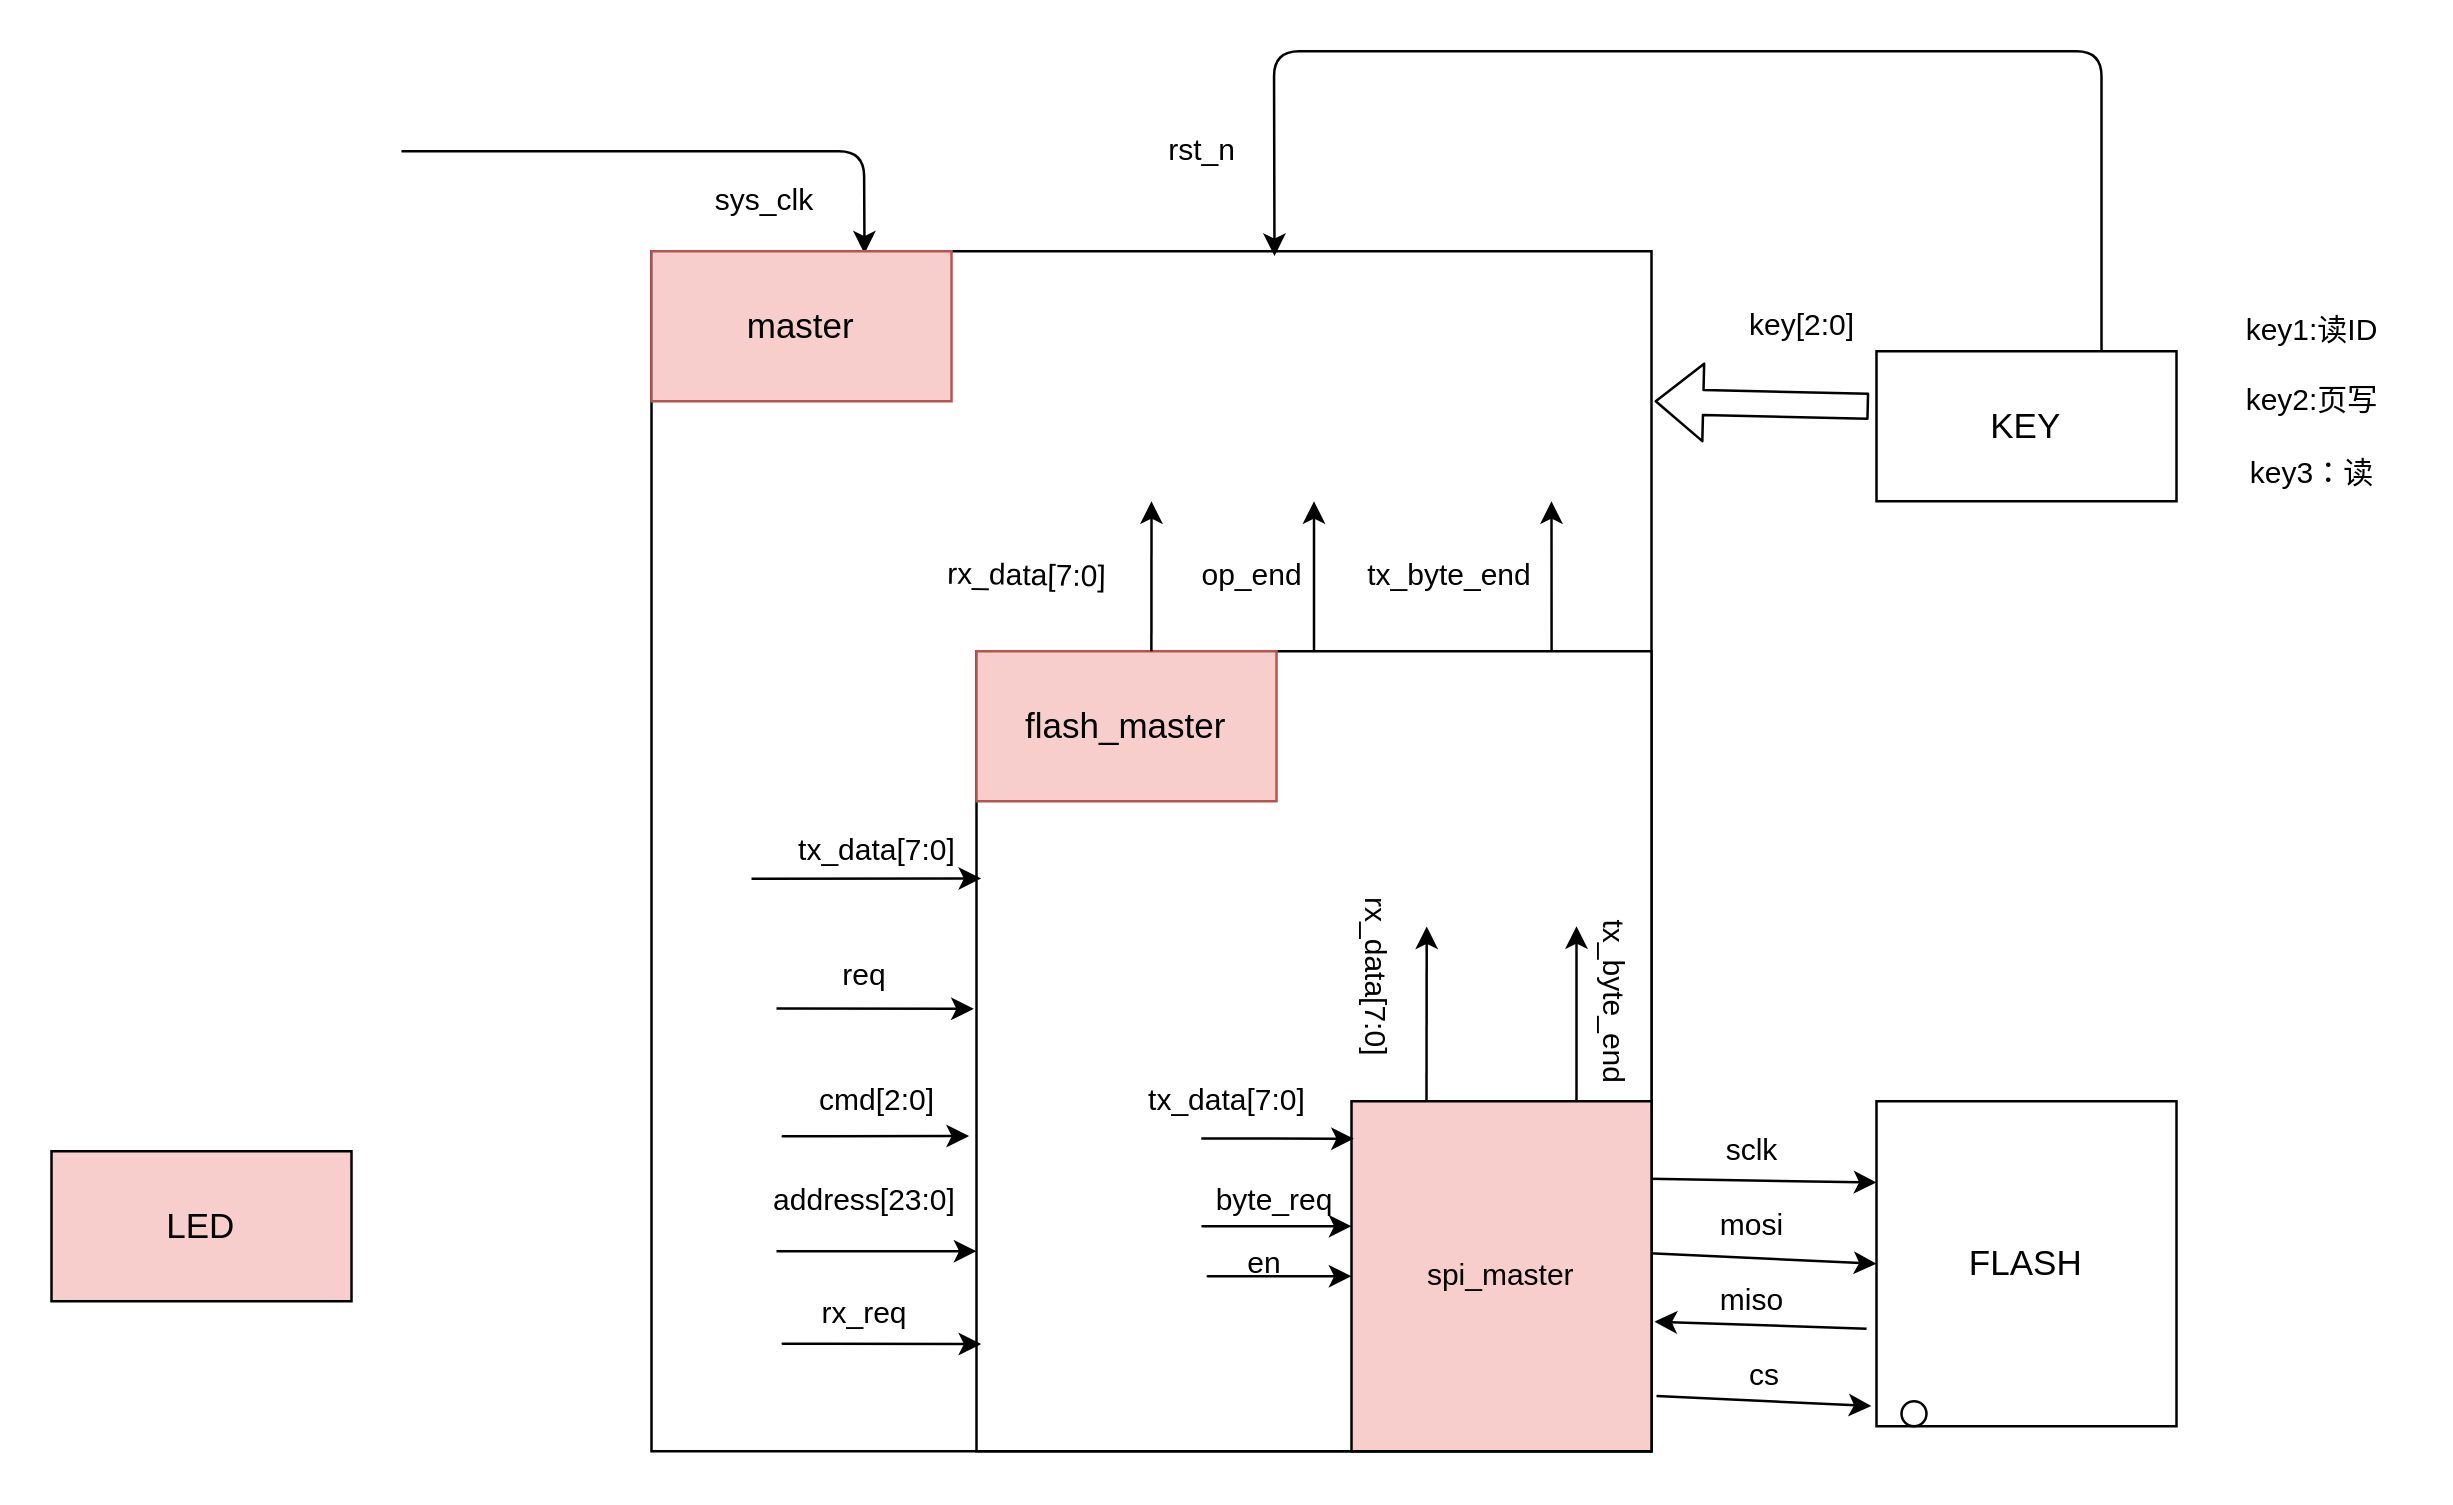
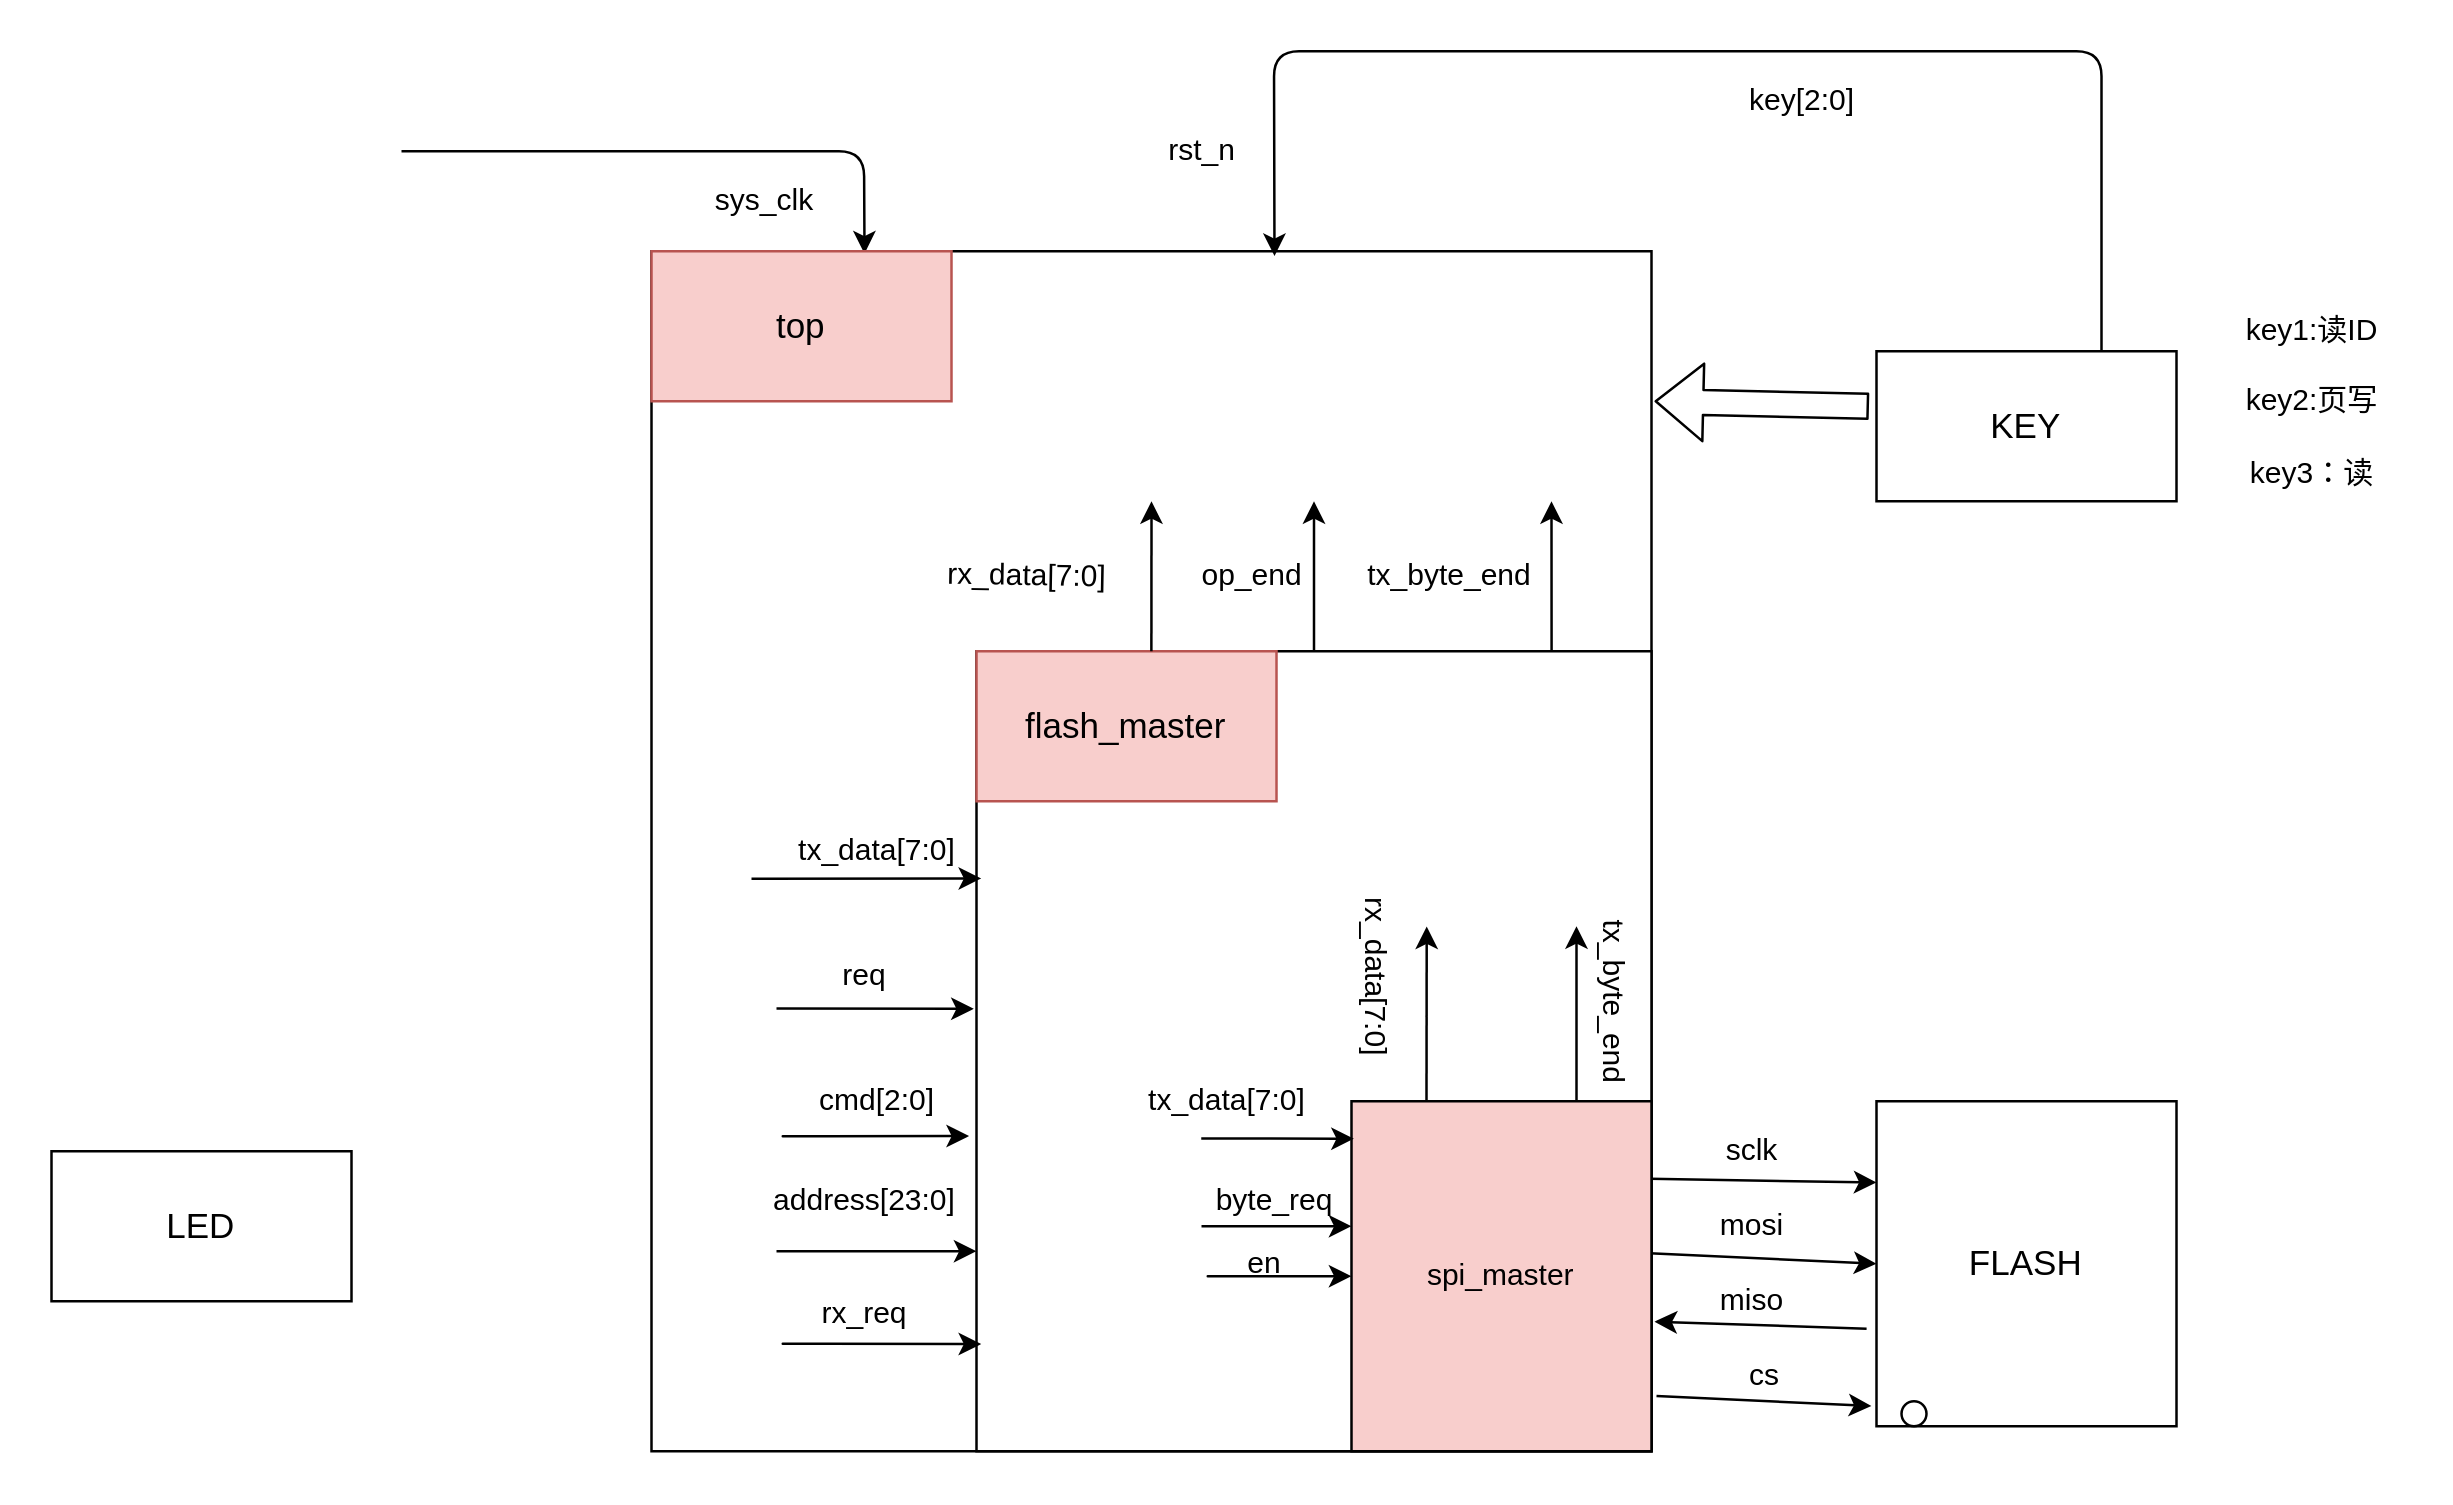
node "master": label "master" -> "top"
node "key[2:0]": moved (1801, 326) -> (1801, 101)
node "LED": fillcolor #f8cecc -> #ffffff
